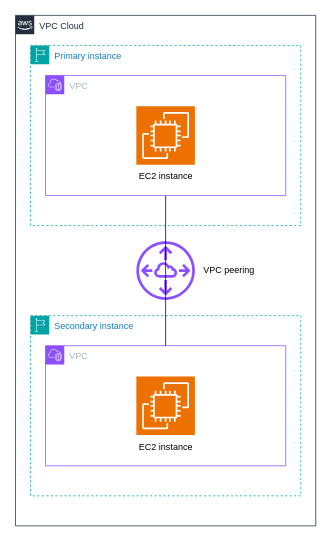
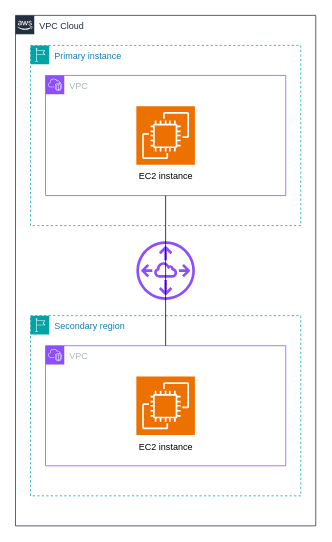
node "VPC peering": removed
node "Secondary instance": label "Secondary instance" -> "Secondary region"
